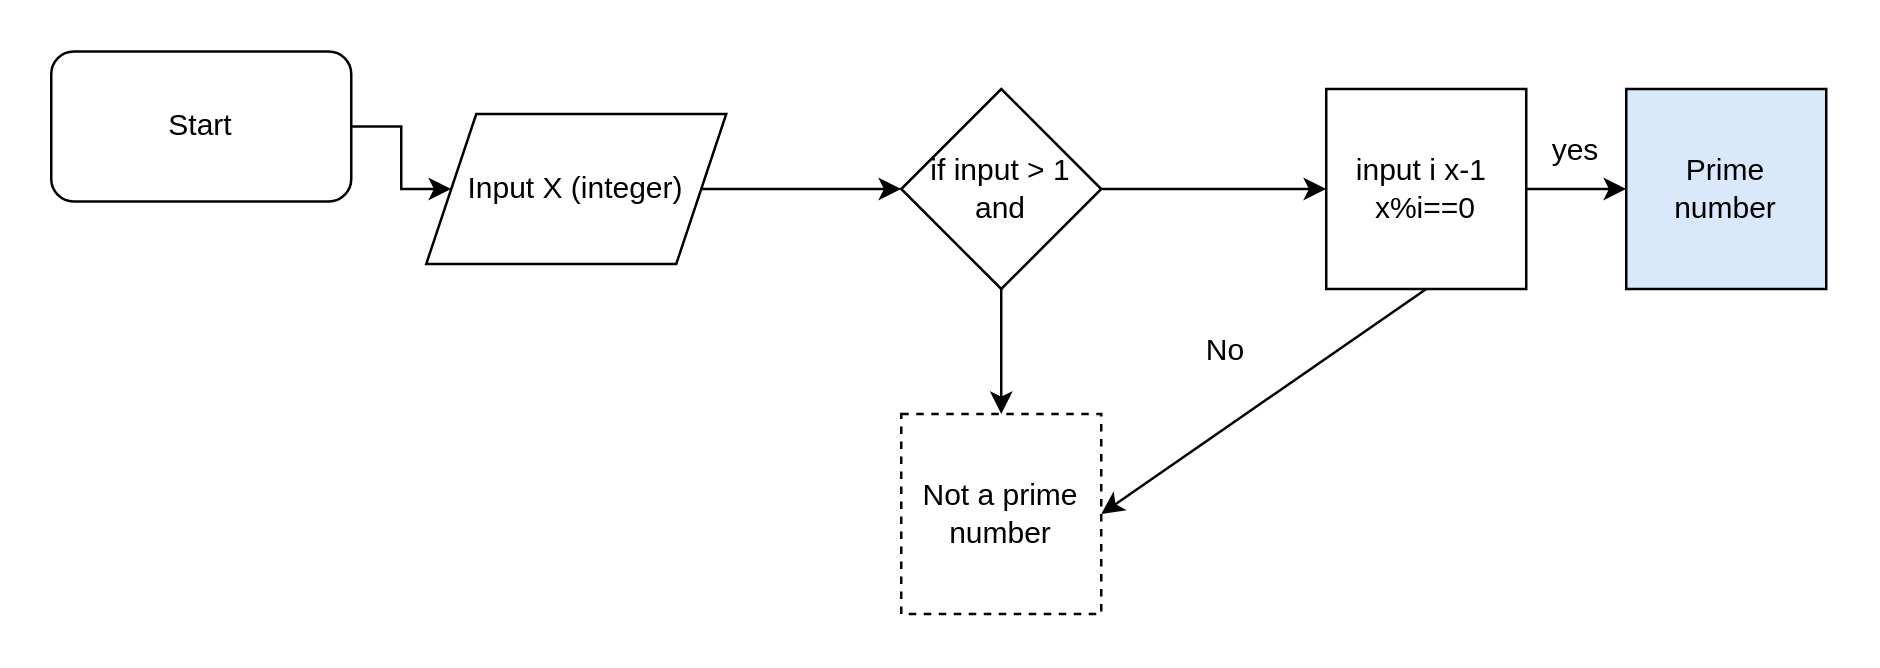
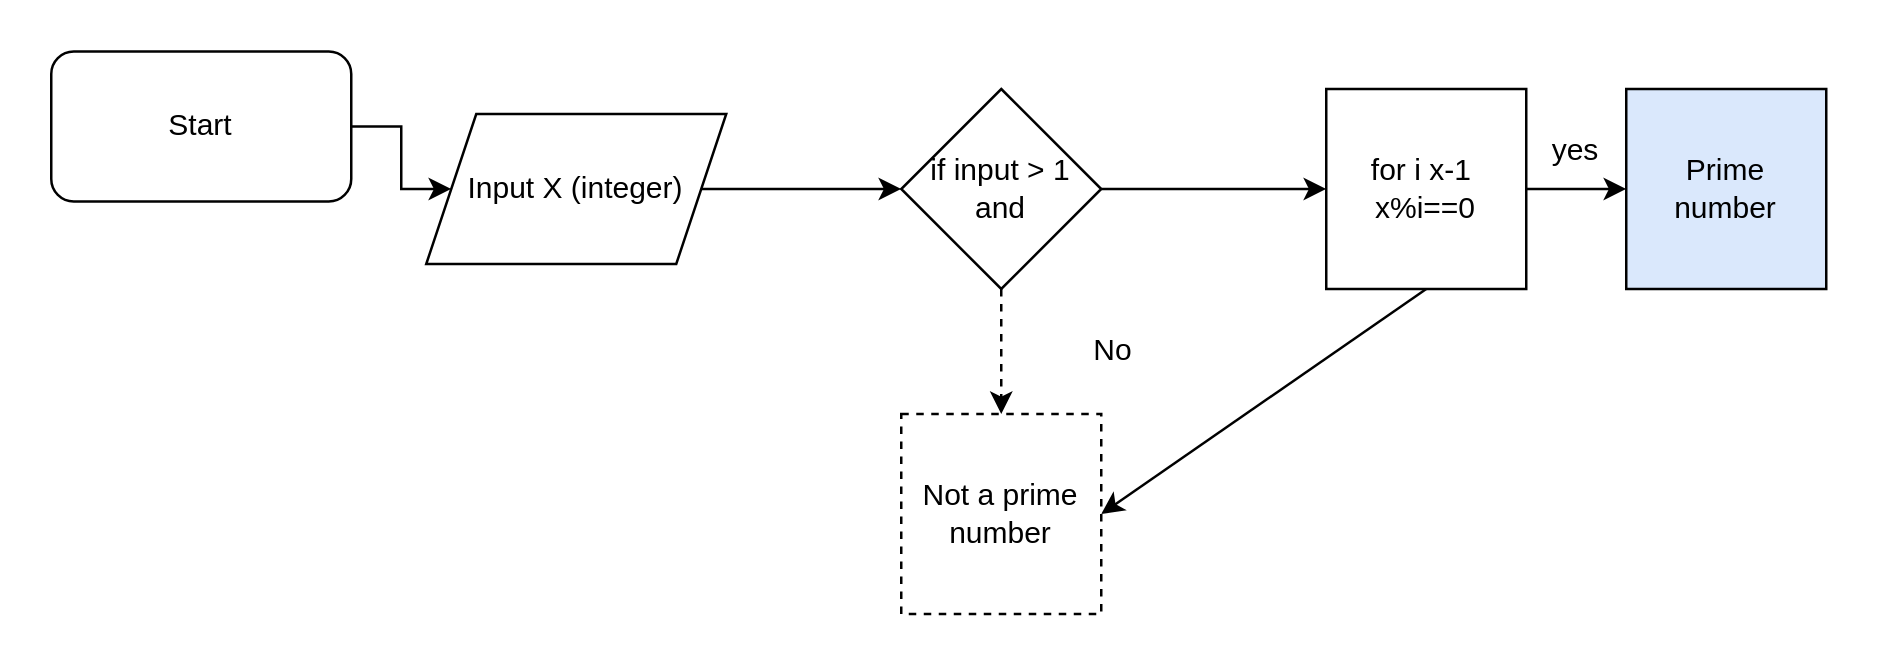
node "input i x-1 x%i==0": label "input i x-1 x%i==0" -> "for i x-1 x%i==0"
edge "if input > 1 and" -> "Not a prime number": style solid -> dashed
node "No": moved (1226, 351) -> (1114, 351)
